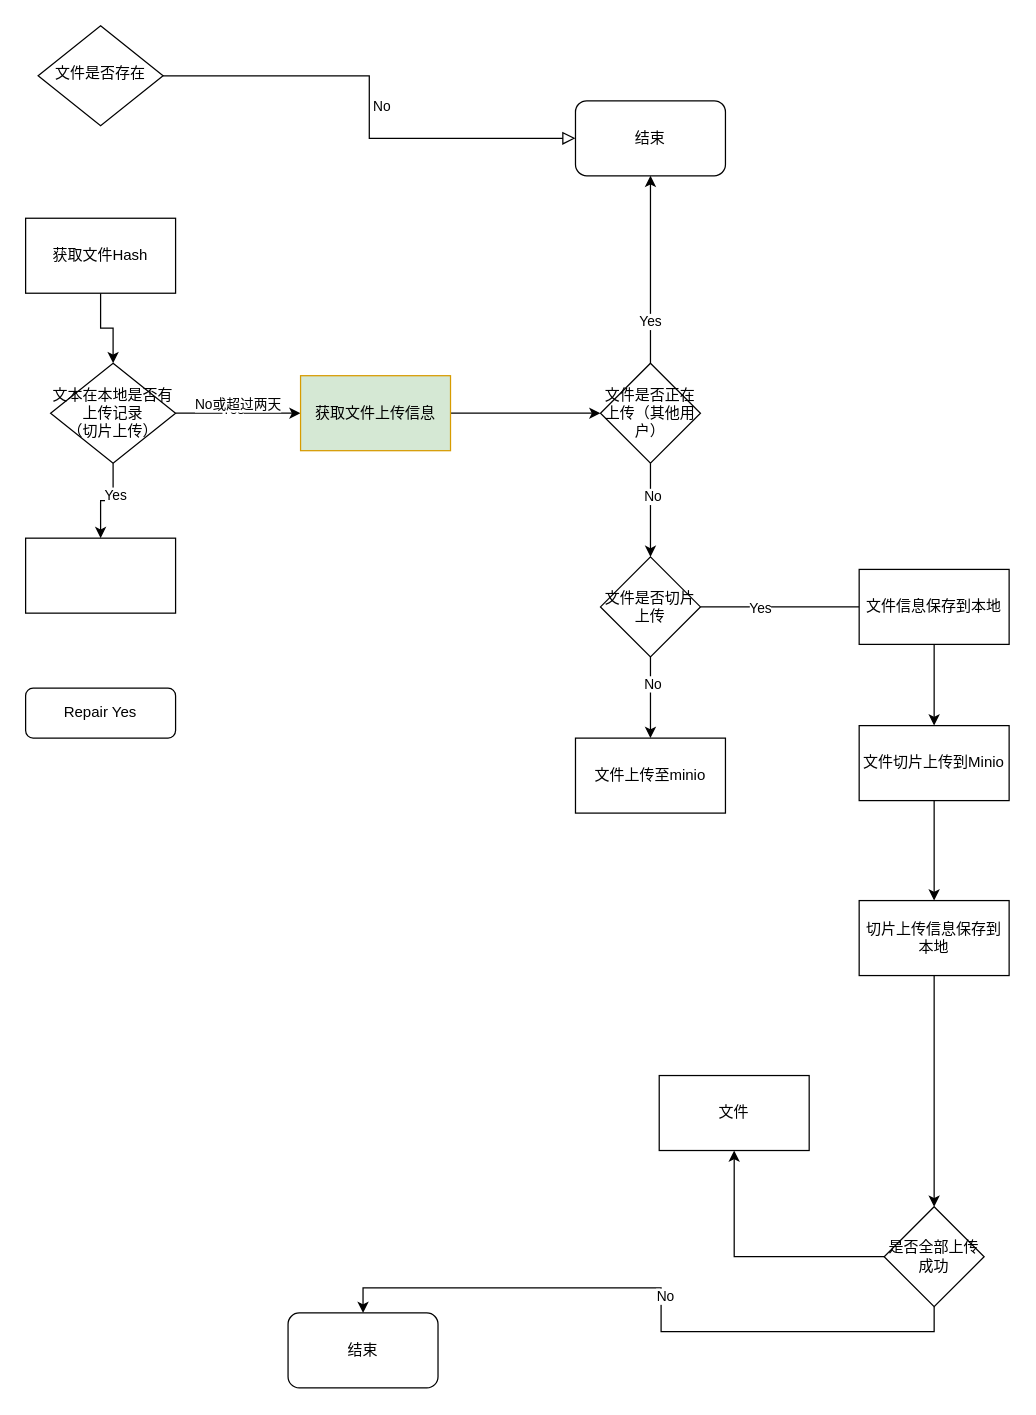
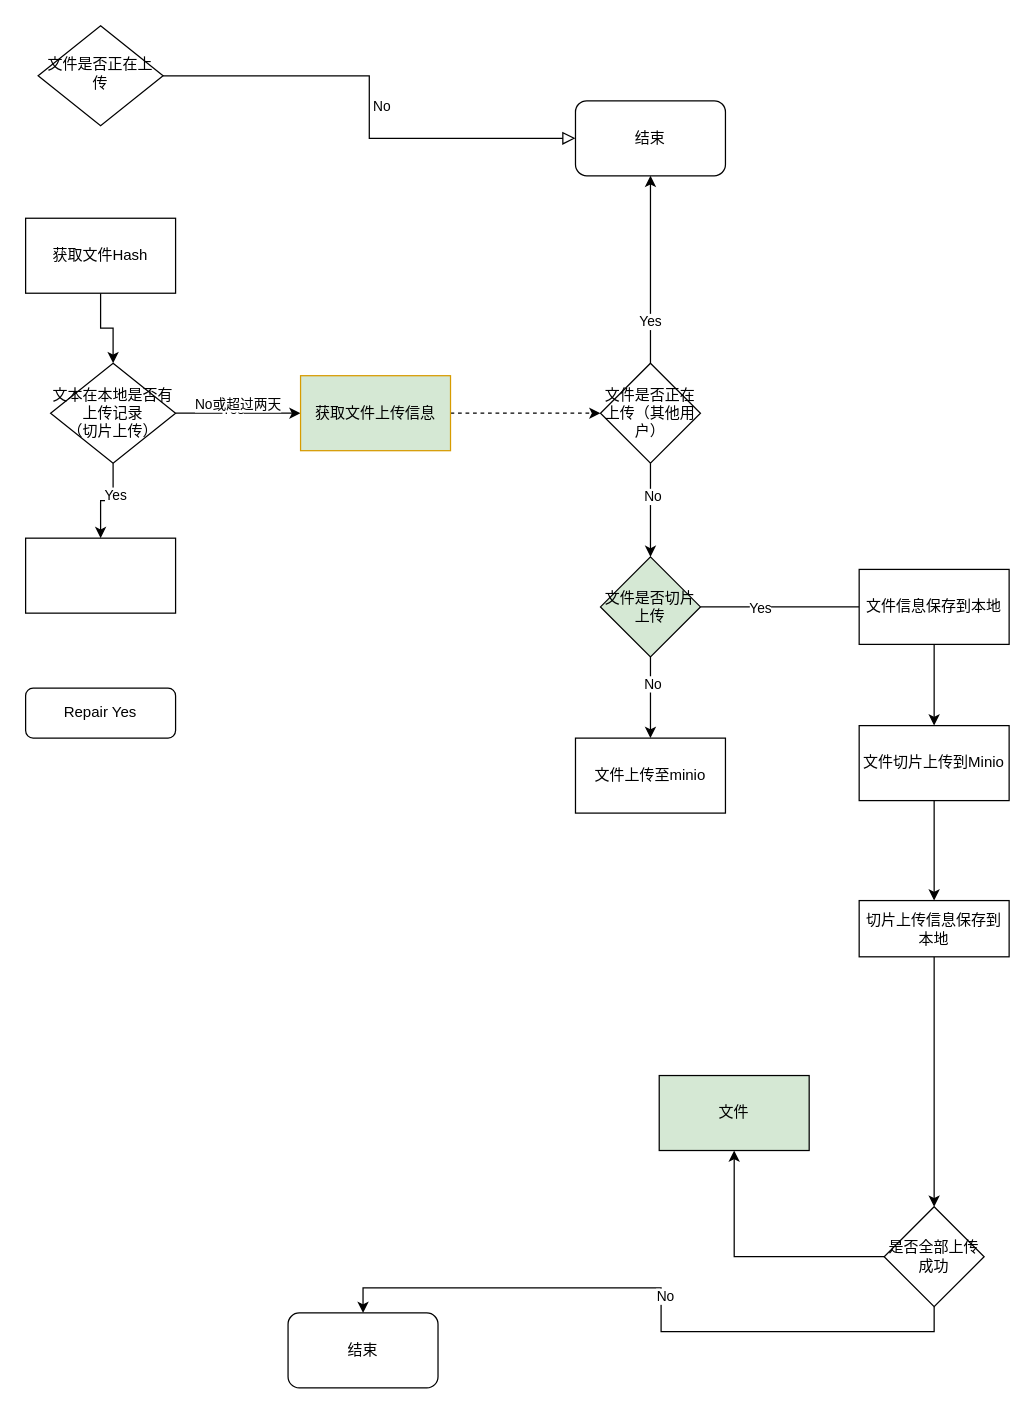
node "文件是否存在": label "文件是否存在" -> "文件是否正在上传"
edge "获取文件上传信息" -> "文件是否正在上传（其他用户）": style solid -> dashed
node "文件是否切片上传": fillcolor #ffffff -> #d5e8d4
node "切片上传信息保存到本地": size 150x75 -> 150x56
node "文件": fillcolor #ffffff -> #d5e8d4
